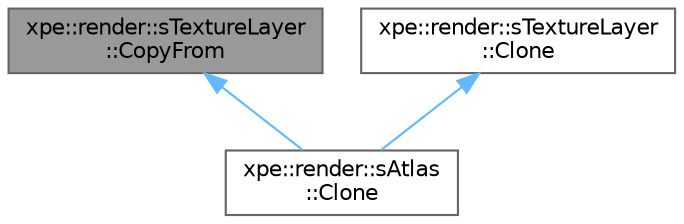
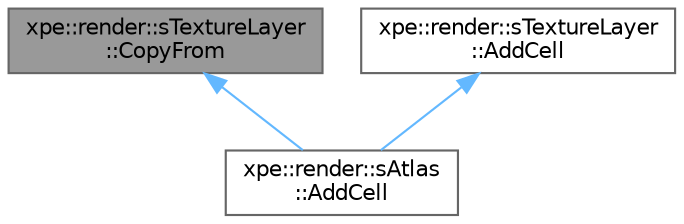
node "xpe::render::sTextureLayer ::Clone": label "xpe::render::sTextureLayer ::Clone" -> "xpe::render::sTextureLayer ::AddCell"
node "xpe::render::sAtlas ::Clone": label "xpe::render::sAtlas ::Clone" -> "xpe::render::sAtlas ::AddCell"
